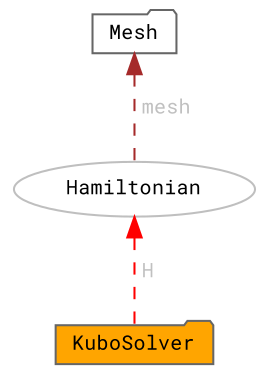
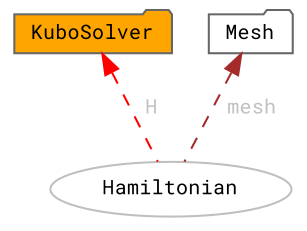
edge "KuboSolver" -> "Hamiltonian": reversed
